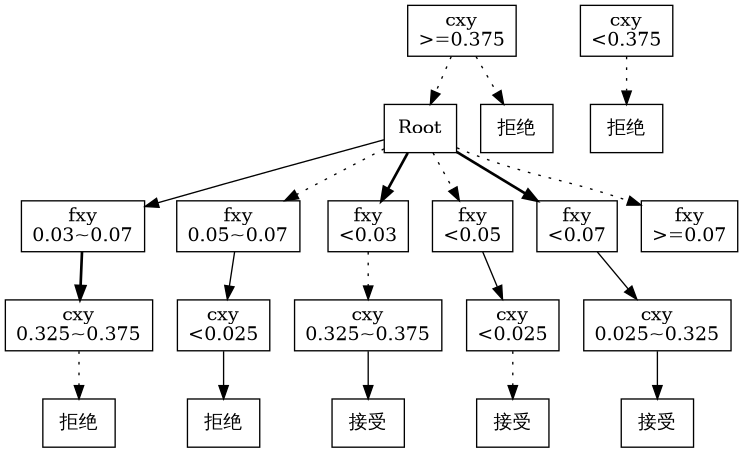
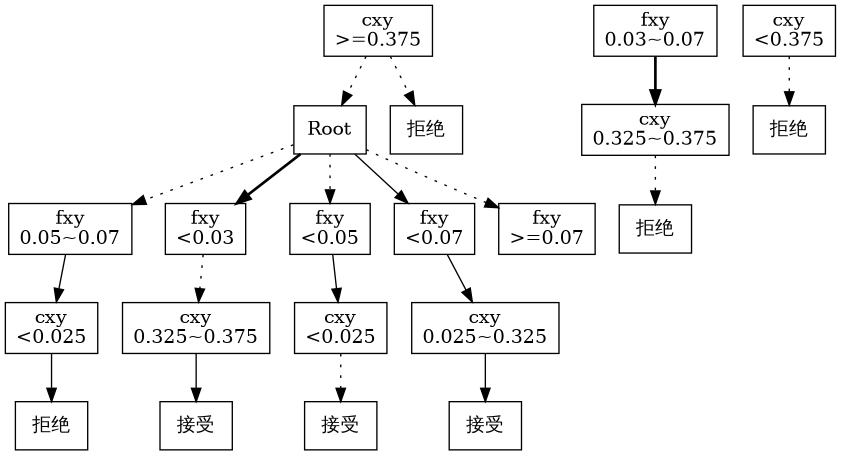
edge "Root" -> "fxy 0.03~0.07": removed
edge "Root" -> "fxy <0.07": style bold -> solid
